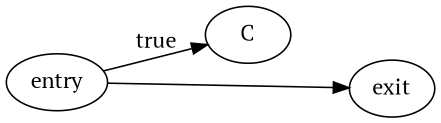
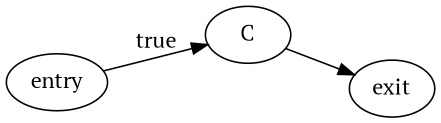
edge "entry" -> "exit": now "C" -> "exit"
